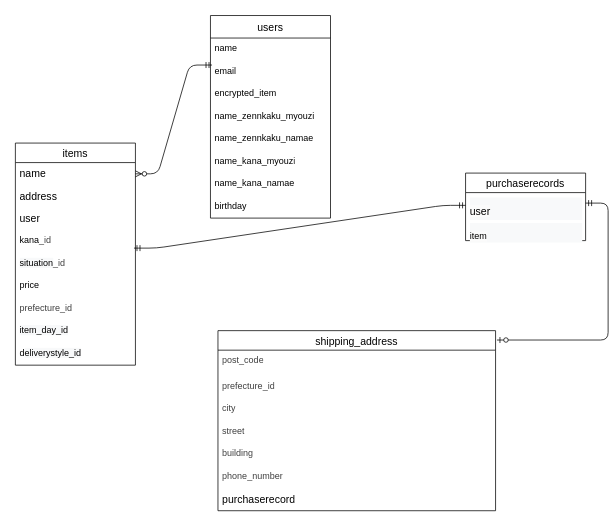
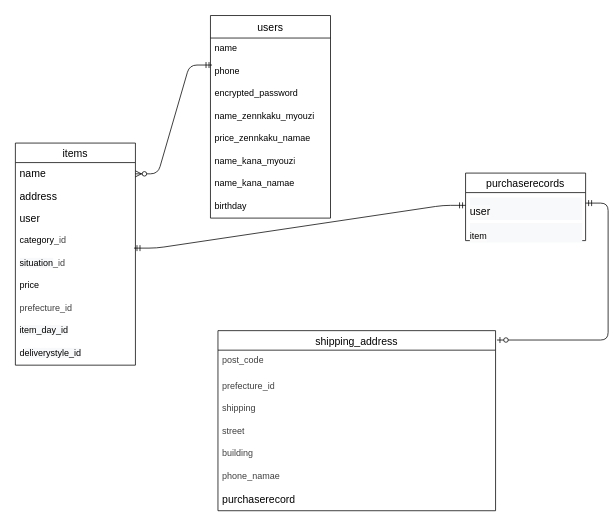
node "email": label "email" -> "phone"
node "encrypted_item": label "encrypted_item" -> "encrypted_password"
node "name_zennkaku_namae": label "name_zennkaku_namae" -> "price_zennkaku_namae"
node "kana_id": label "kana_id" -> "category_id"
node "city": label "city" -> "shipping"
node "phone_number": label "phone_number" -> "phone_namae"
